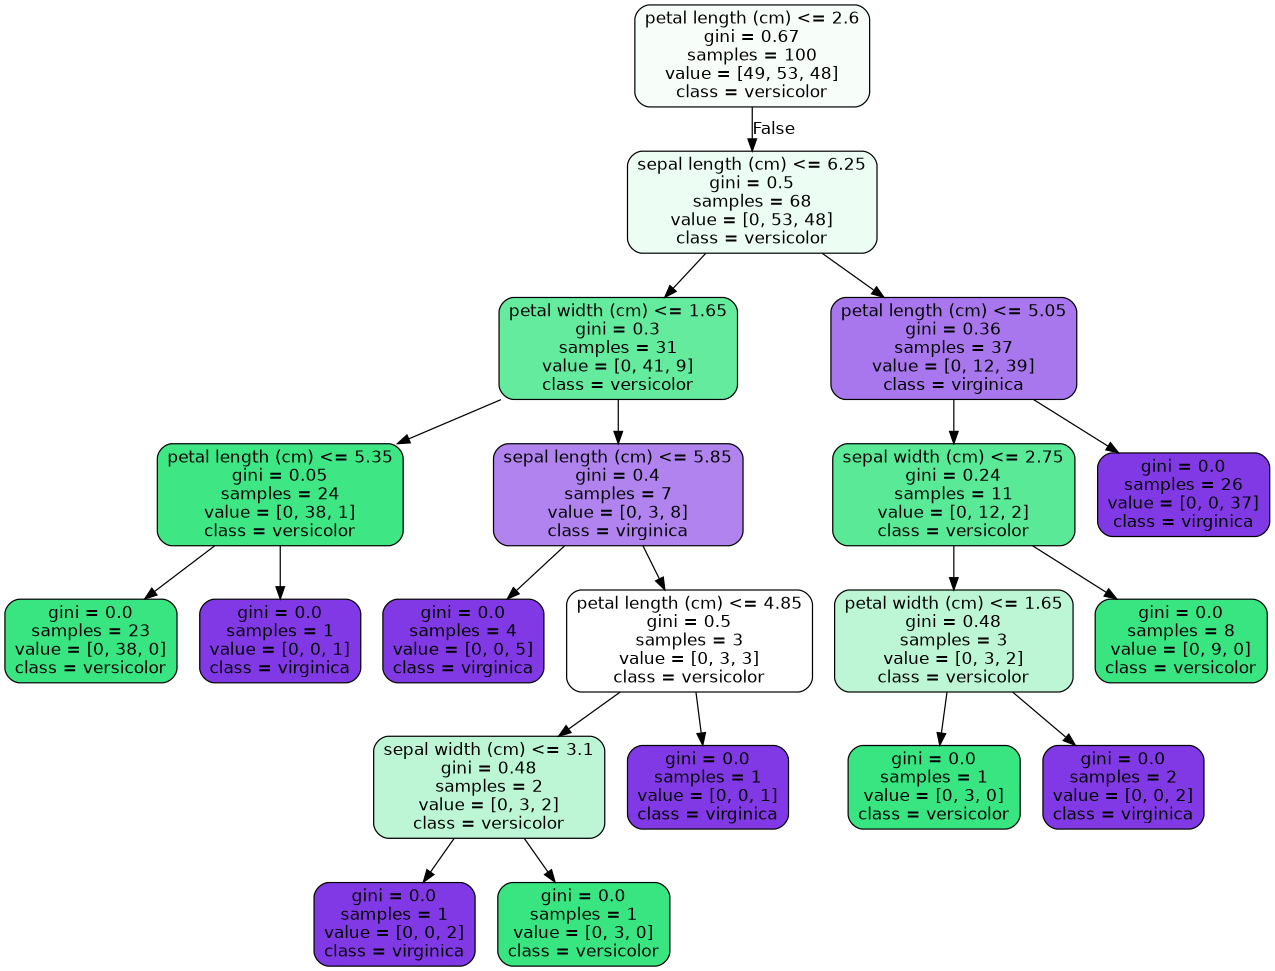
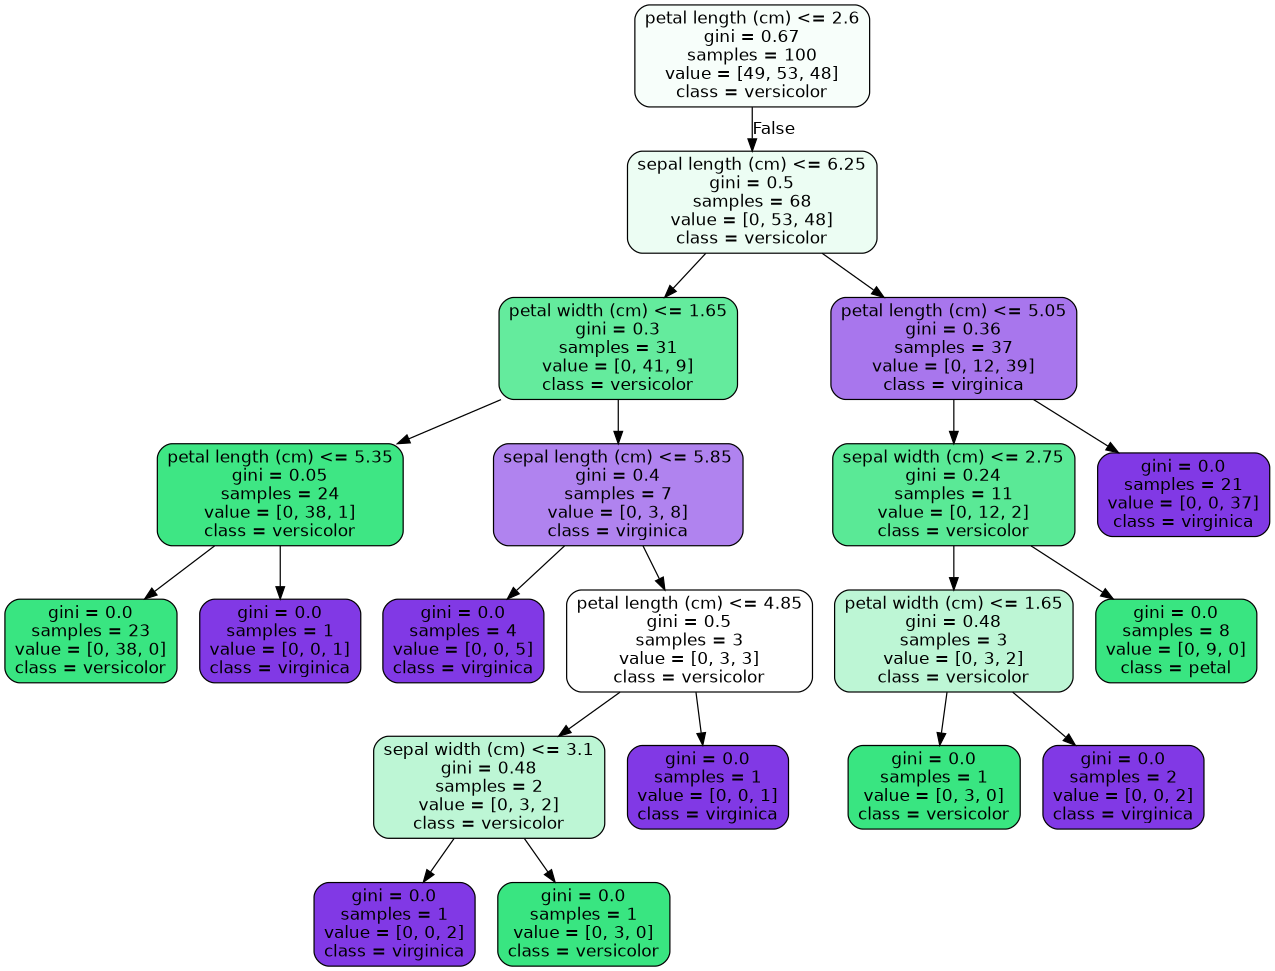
node "gini = 0.0 samples = 26 value = [0, 0, 37] class = virginica": label "gini = 0.0 samples = 26 value = [0, 0, 37] class = virginica" -> "gini = 0.0 samples = 21 value = [0, 0, 37] class = virginica"
node "gini = 0.0 samples = 8 value = [0, 9, 0] class = versicolor": label "gini = 0.0 samples = 8 value = [0, 9, 0] class = versicolor" -> "gini = 0.0 samples = 8 value = [0, 9, 0] class = petal"
